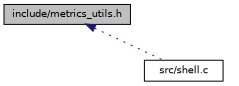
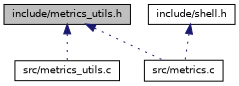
node "include/shell.h": added
node "src/metrics_utils.c": added
node "src/shell.c": label "src/shell.c" -> "src/metrics.c"
